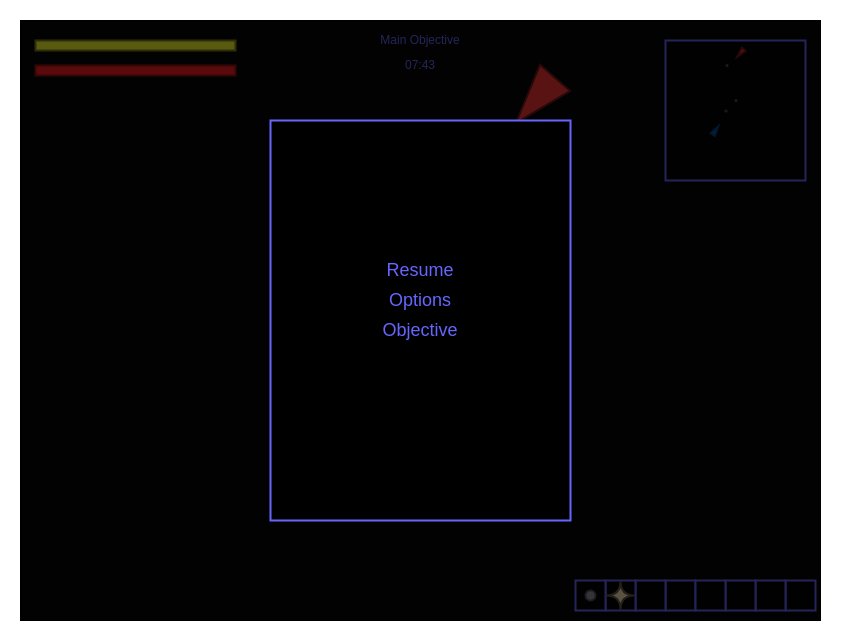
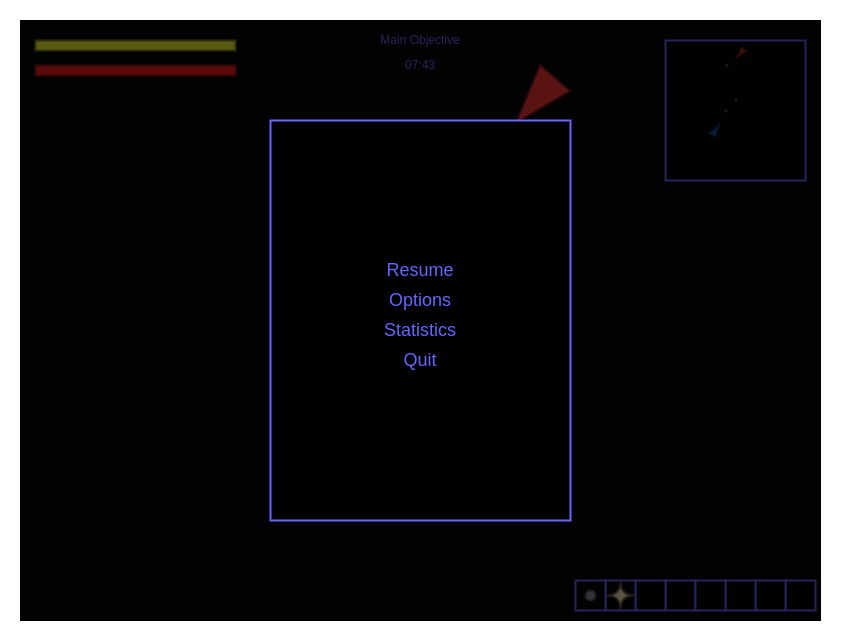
node "Objective": label "Objective" -> "Statistics"
node "Quit": added
